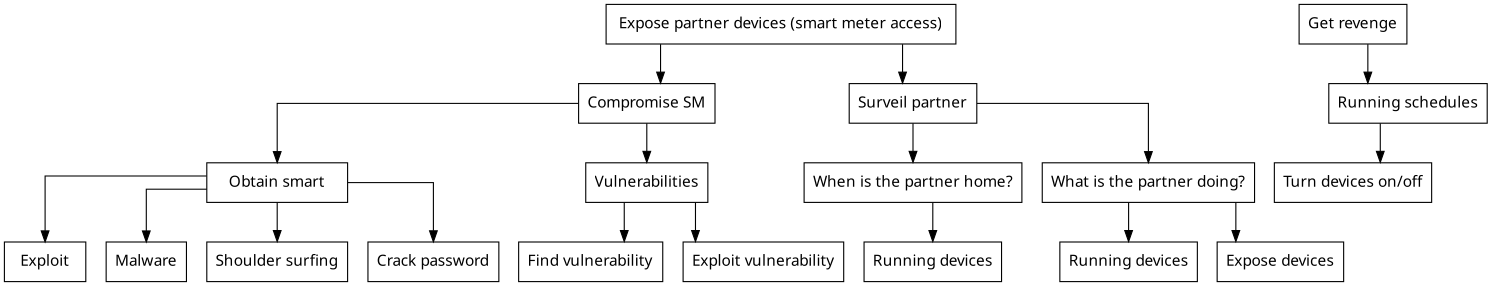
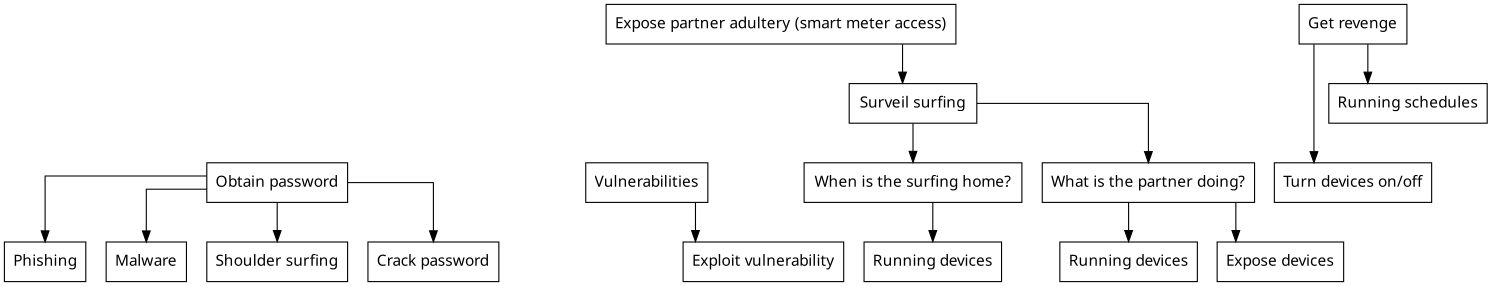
node "Expose partner devices (smart meter access)": label "Expose partner devices (smart meter access)" -> "Expose partner adultery (smart meter access)"
node "Compromise SM": removed
node "Surveil partner": label "Surveil partner" -> "Surveil surfing"
edge "Running schedules" -> "Turn devices on/off": now "Get revenge" -> "Turn devices on/off"
node "Obtain smart": label "Obtain smart" -> "Obtain password"
node "When is the partner home?": label "When is the partner home?" -> "When is the surfing home?"
node "Exploit": label "Exploit" -> "Phishing"
node "Find vulnerability": removed
